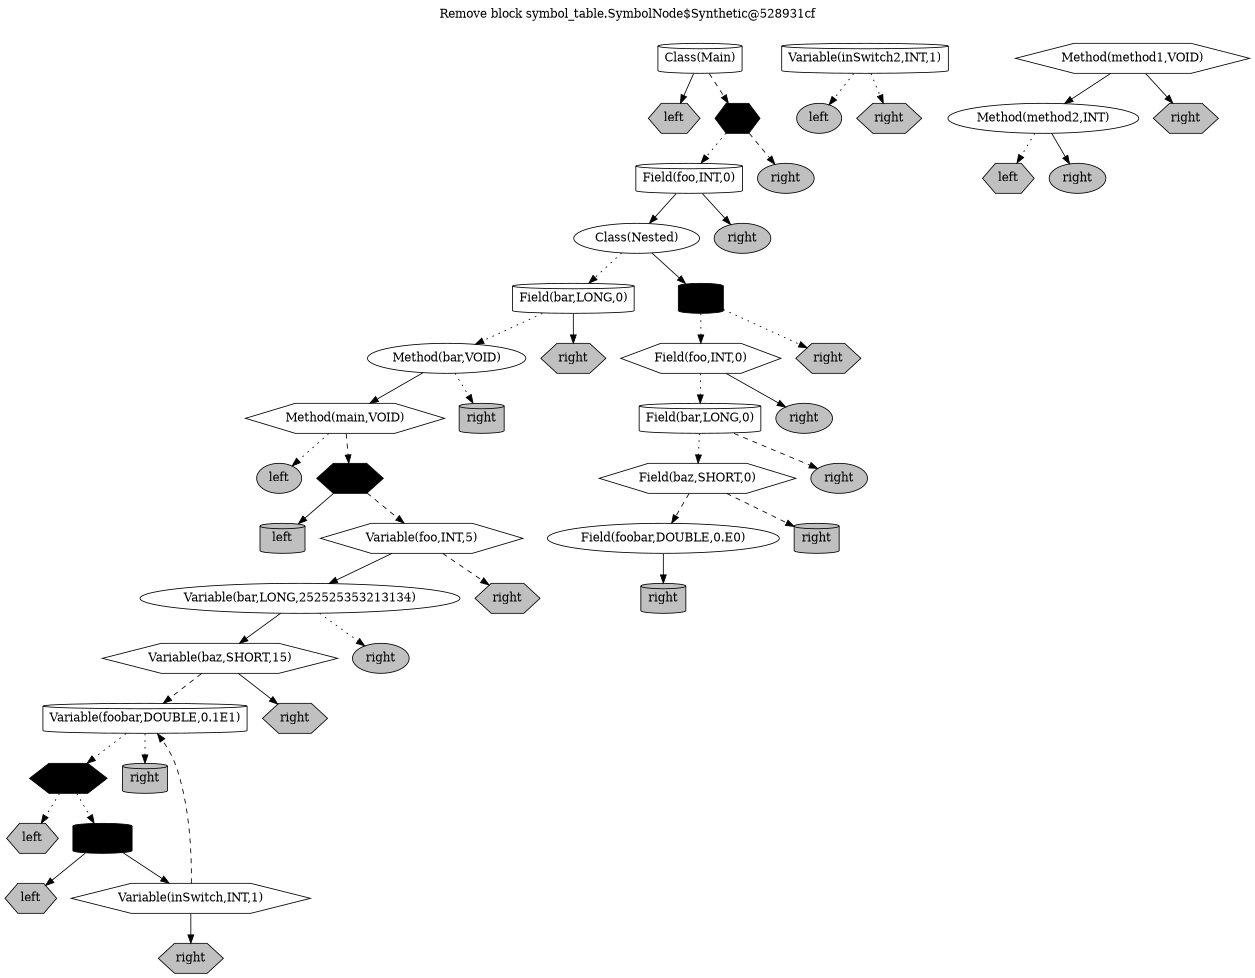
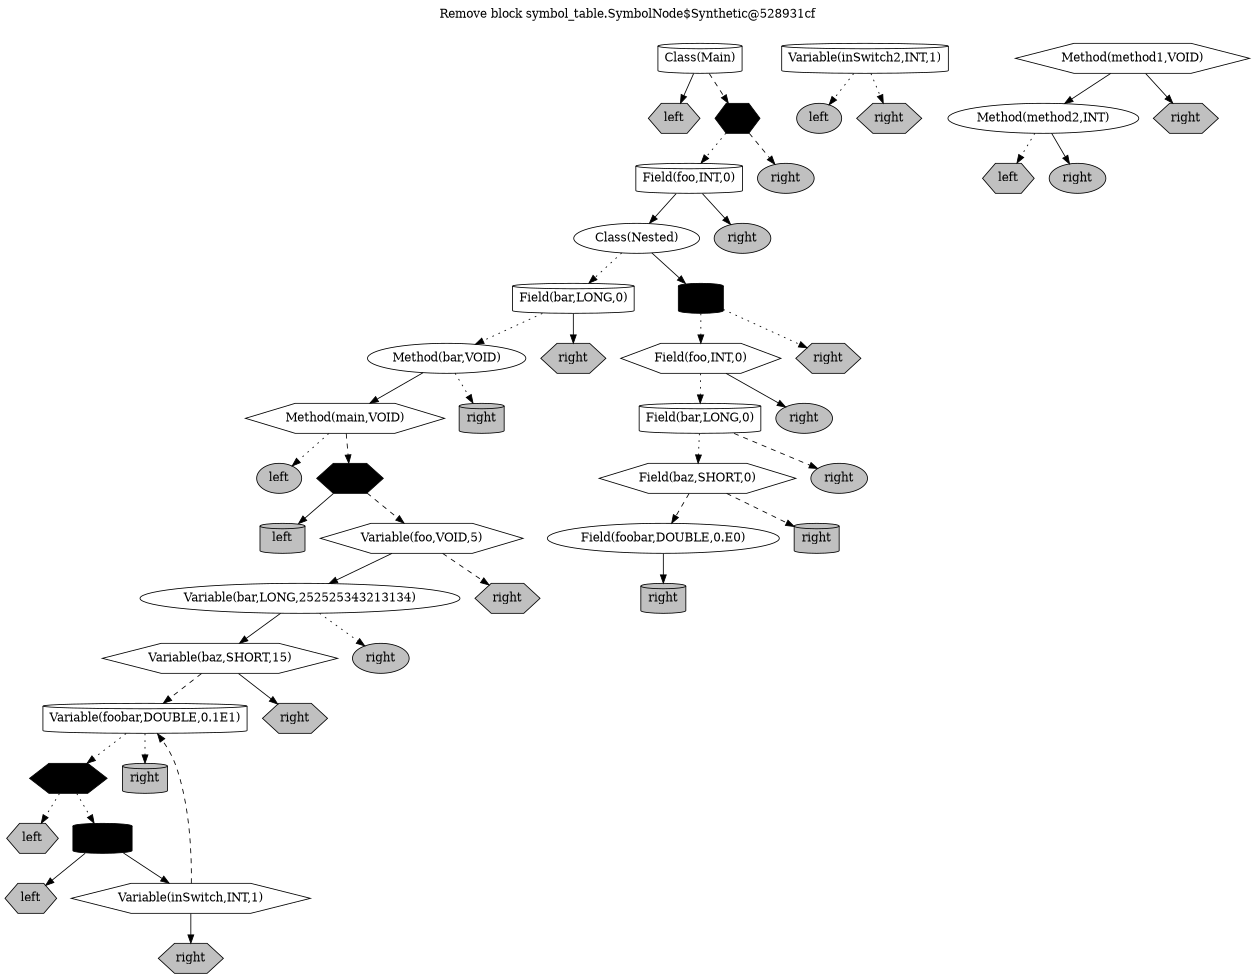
node "Variable(foo,INT,5)": label "Variable(foo,INT,5)" -> "Variable(foo,VOID,5)"
node "Variable(bar,LONG,252525353213134)": label "Variable(bar,LONG,252525353213134)" -> "Variable(bar,LONG,252525343213134)"
